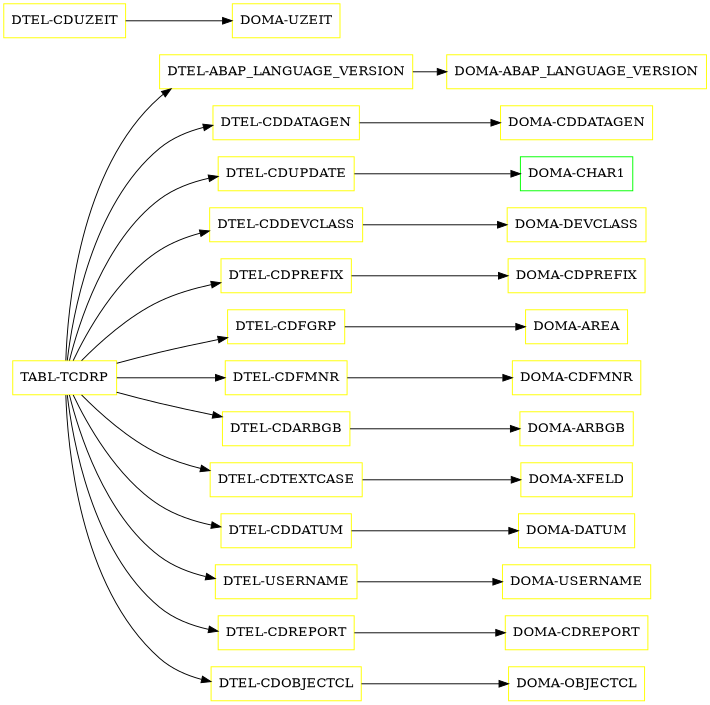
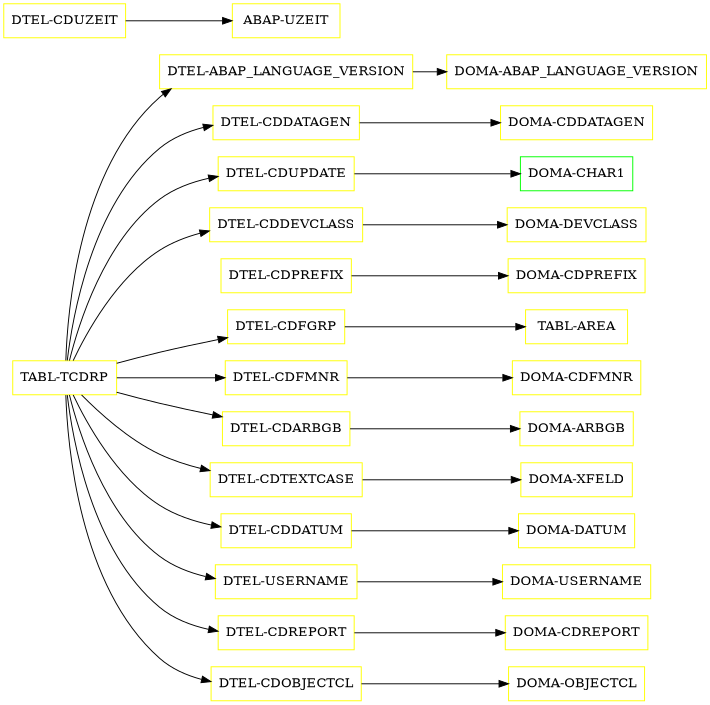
node "DOMA-UZEIT": label "DOMA-UZEIT" -> "ABAP-UZEIT"
edge "TABL-TCDRP" -> "DTEL-CDPREFIX": removed
node "DOMA-AREA": label "DOMA-AREA" -> "TABL-AREA"
